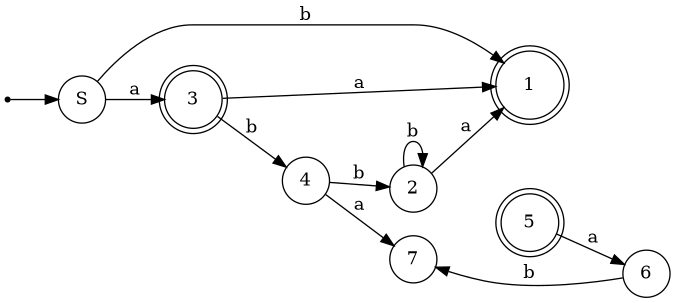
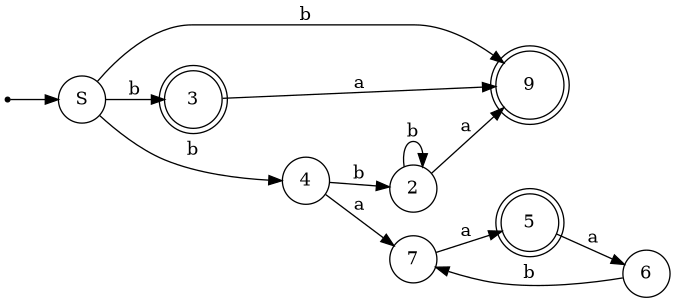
node "1": label "1" -> "9"
edge "S" -> "3": label "a" -> "b"
edge "3" -> "4": now "S" -> "4"
edge "7" -> "5": added, label "a"
